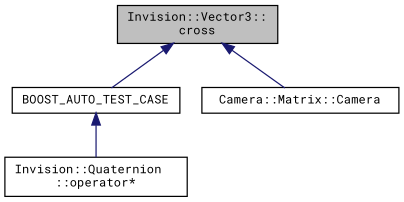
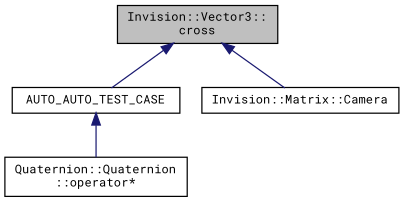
node "BOOST_AUTO_TEST_CASE": label "BOOST_AUTO_TEST_CASE" -> "AUTO_AUTO_TEST_CASE"
node "Camera::Matrix::Camera": label "Camera::Matrix::Camera" -> "Invision::Matrix::Camera"
node "Invision::Quaternion ::operator*": label "Invision::Quaternion ::operator*" -> "Quaternion::Quaternion ::operator*"
